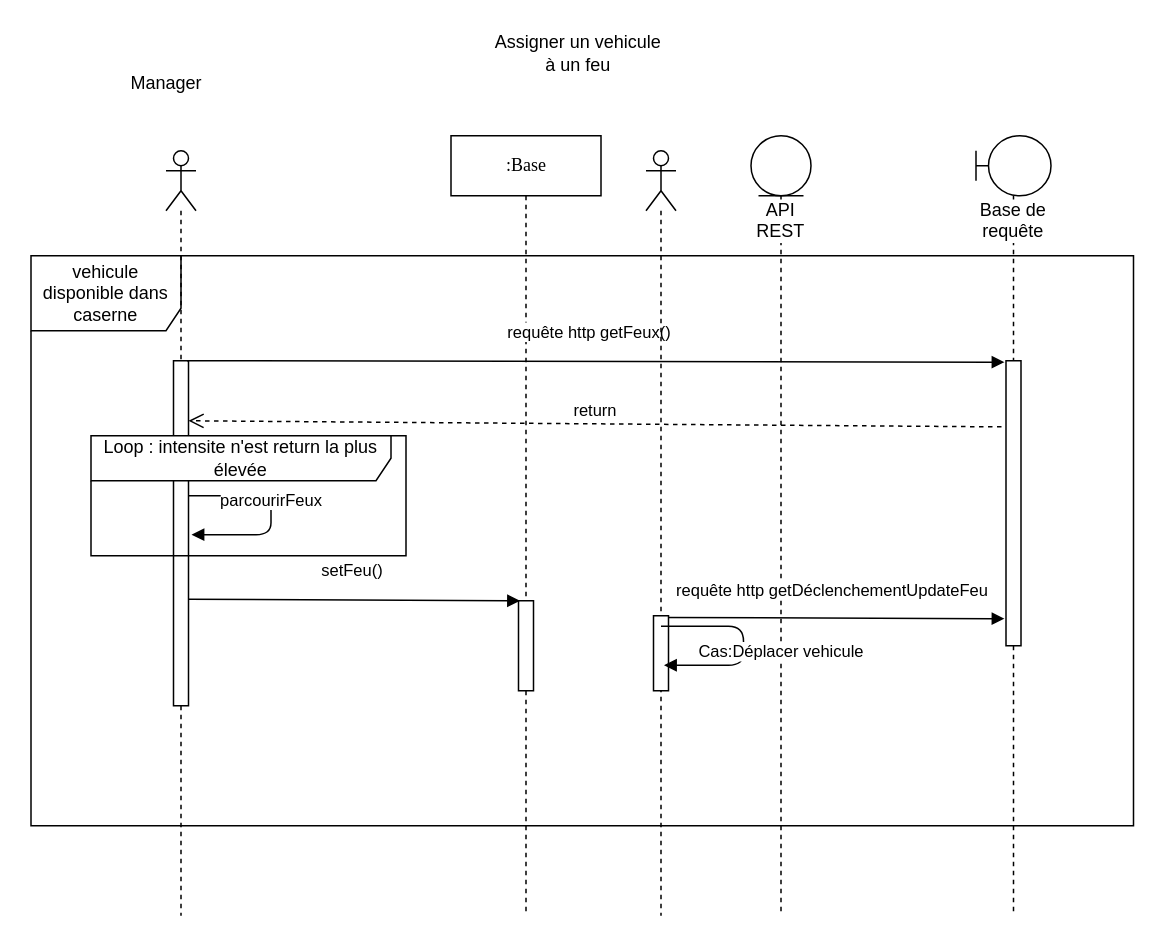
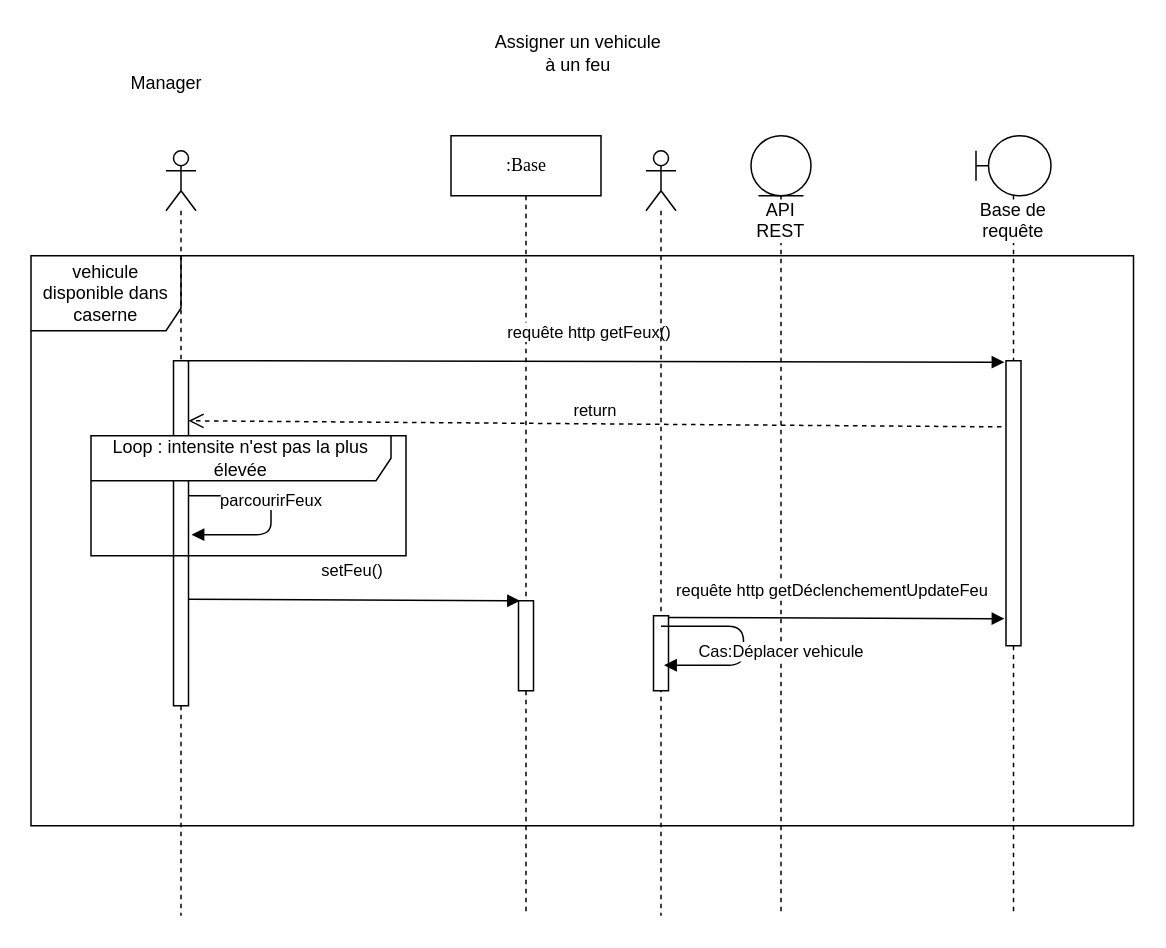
node "Loop : intensite n'est return la plus élevée": label "Loop : intensite n'est return la plus élevée" -> "Loop : intensite n'est pas la plus élevée"
